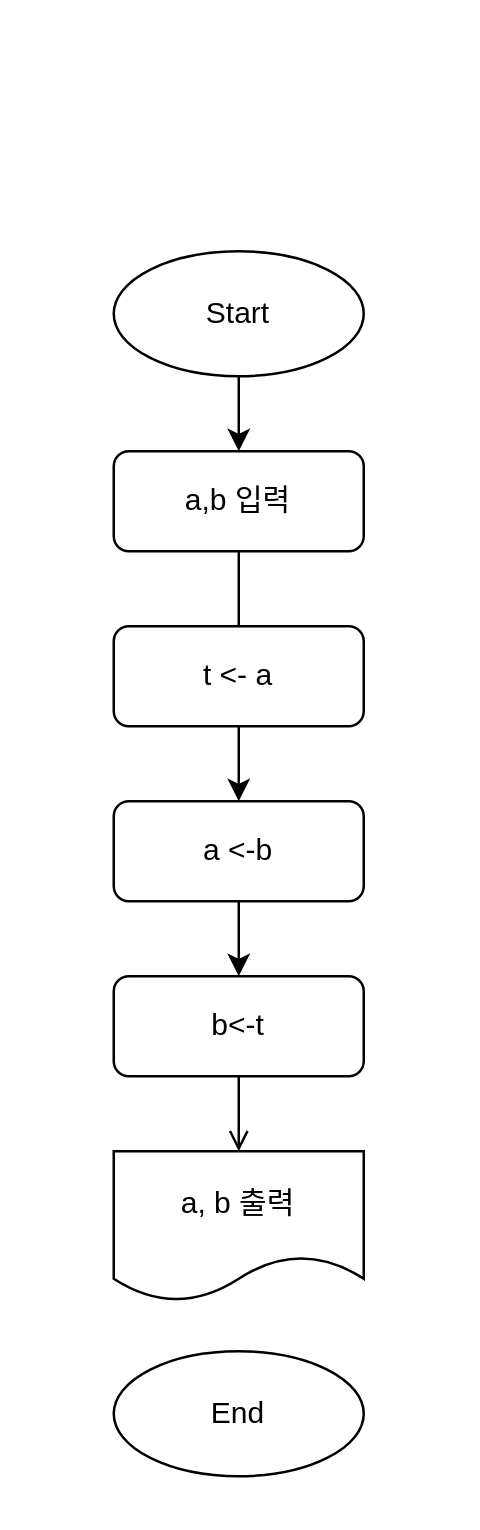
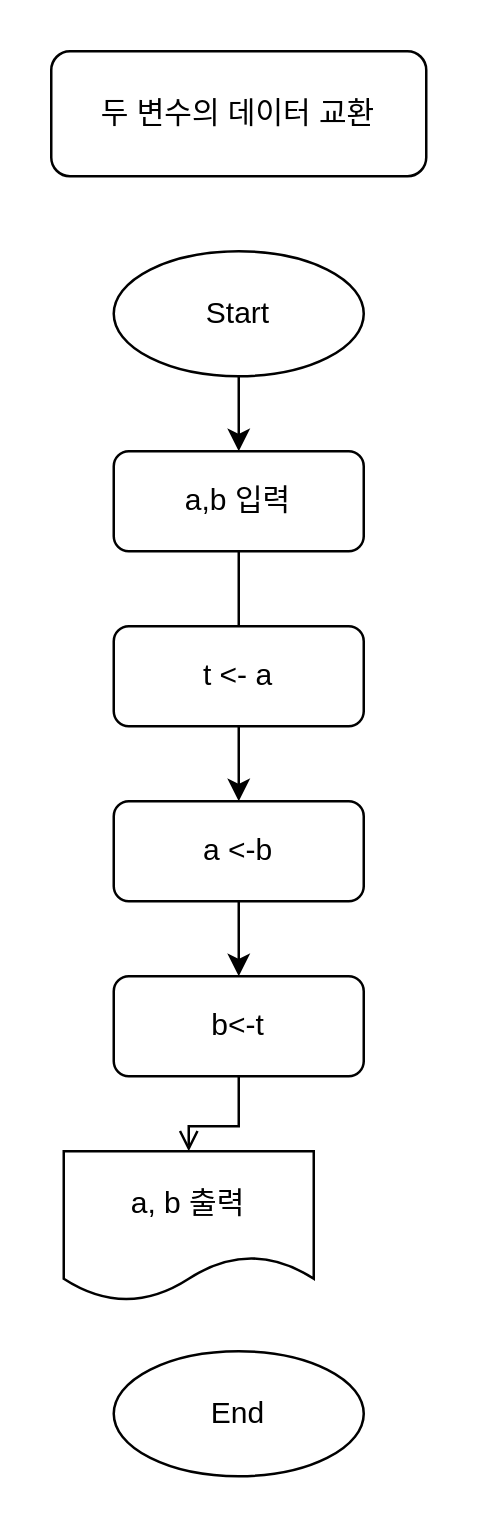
node "두 변수의 데이터 교환": added
node "a, b 출력": moved (239, 1226) -> (189, 1226)
